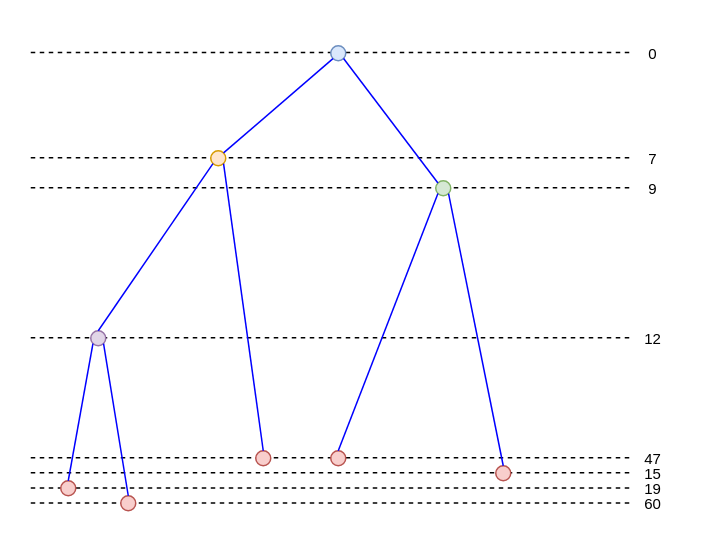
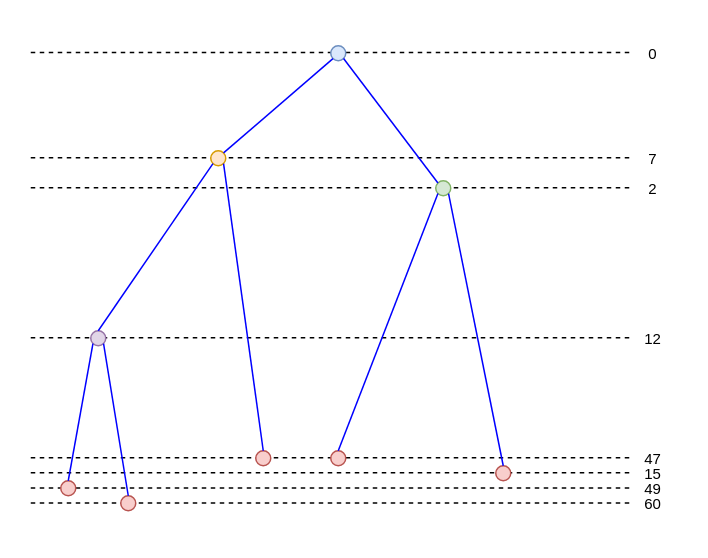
node "9": label "9" -> "2"
node "19": label "19" -> "49"
